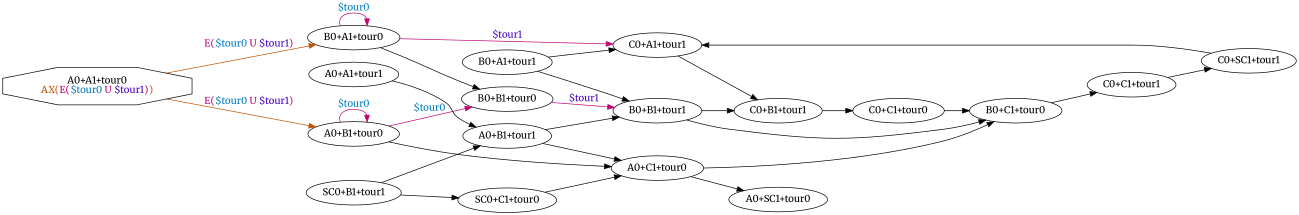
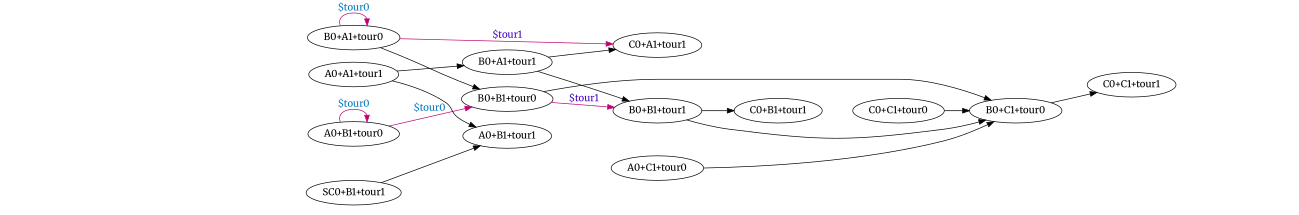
node "C0+SC1+tour1": removed
edge "A0+A1+tour1" -> "B0+A1+tour1": added
edge "C0+A1+tour1" -> "C0+B1+tour1": removed
edge "B0+B1+tour0" -> "B0+C1+tour0": added
node "A0+A1+tour0": removed
edge "C0+B1+tour1" -> "C0+C1+tour0": removed
edge "A0+B1+tour1" -> "B0+B1+tour1": removed
edge "A0+B1+tour1" -> "A0+C1+tour0": removed
edge "A0+B1+tour0" -> "A0+C1+tour0": removed
node "SC0+C1+tour0": removed
node "A0+SC1+tour0": removed
